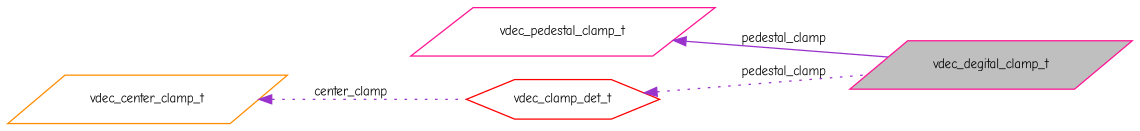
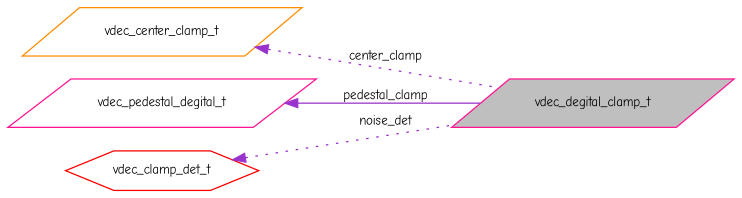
node "vdec_pedestal_clamp_t": label "vdec_pedestal_clamp_t" -> "vdec_pedestal_degital_t"
edge "vdec_degital_clamp_t" -> "vdec_clamp_det_t": label " pedestal_clamp" -> " noise_det"
edge "vdec_clamp_det_t" -> "vdec_center_clamp_t": now "vdec_degital_clamp_t" -> "vdec_center_clamp_t"
